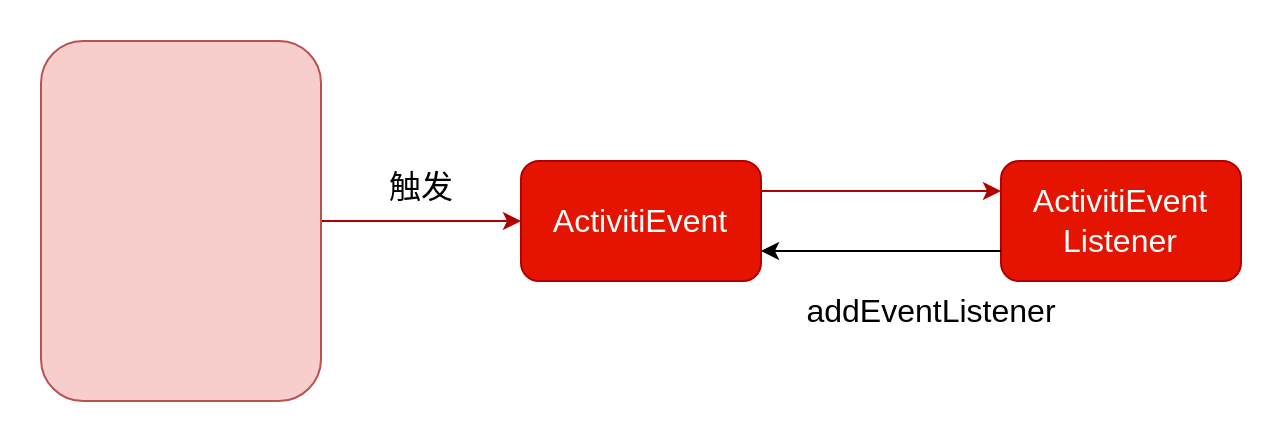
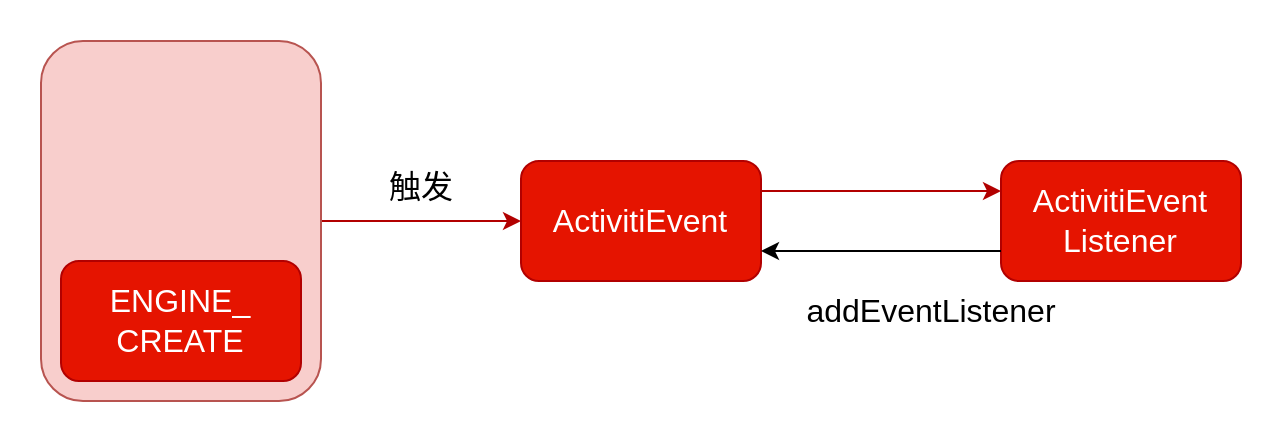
node "ENGINE_ CREATE": added
